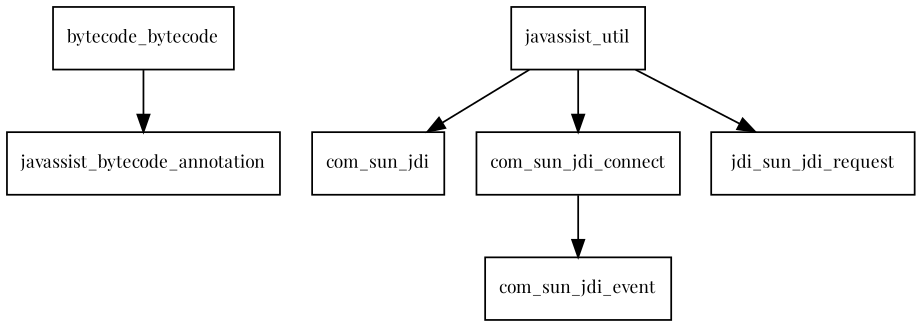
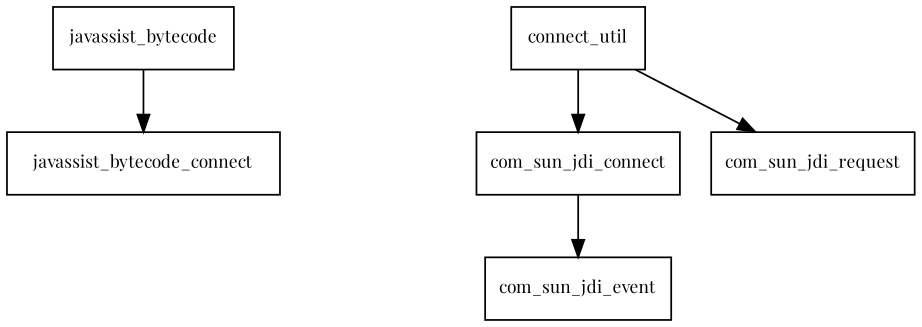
node "bytecode_bytecode": label "bytecode_bytecode" -> "javassist_bytecode"
node "javassist_util": label "javassist_util" -> "connect_util"
node "javassist_bytecode_annotation": label "javassist_bytecode_annotation" -> "javassist_bytecode_connect"
node "com_sun_jdi": removed
node "jdi_sun_jdi_request": label "jdi_sun_jdi_request" -> "com_sun_jdi_request"
